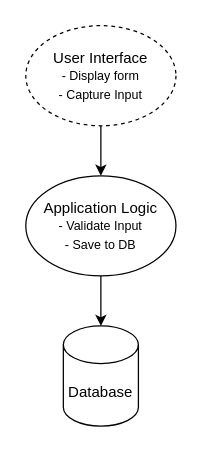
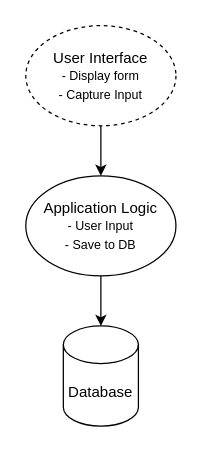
node "Application Logic - Validate Input - Save to DB": label "Application Logic - Validate Input - Save to DB" -> "Application Logic - User Input - Save to DB"
